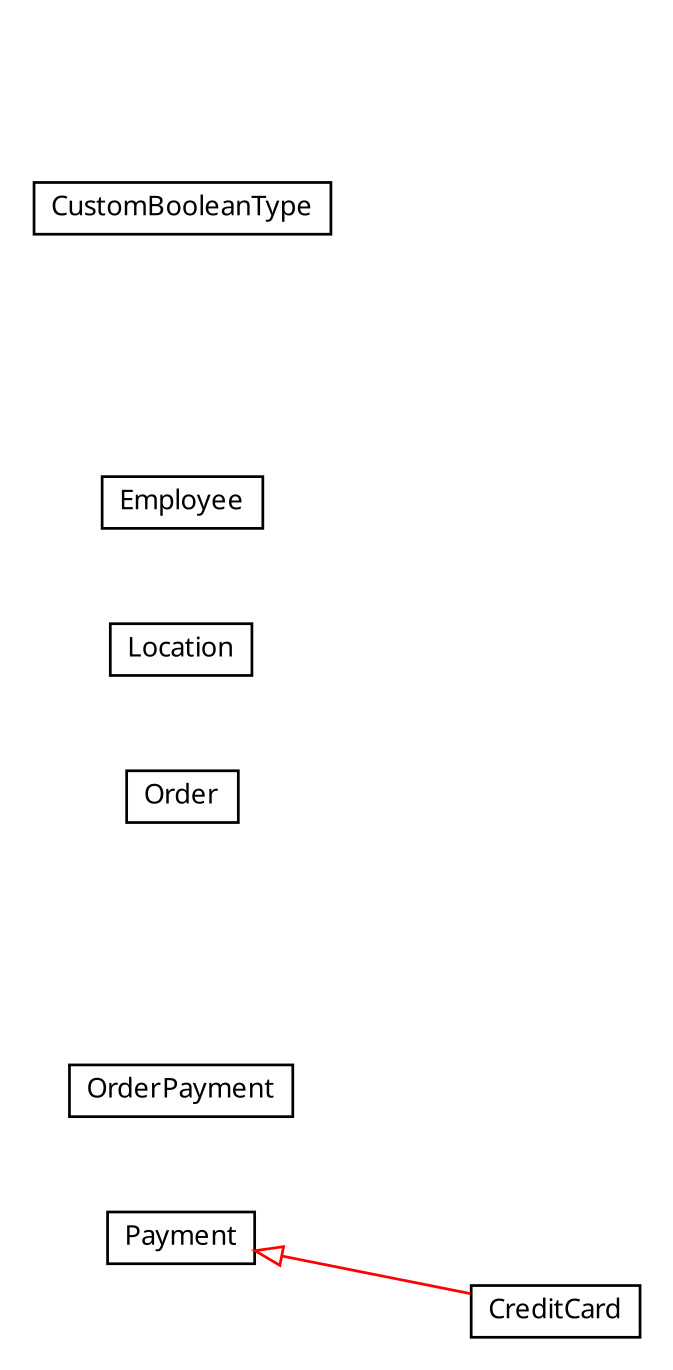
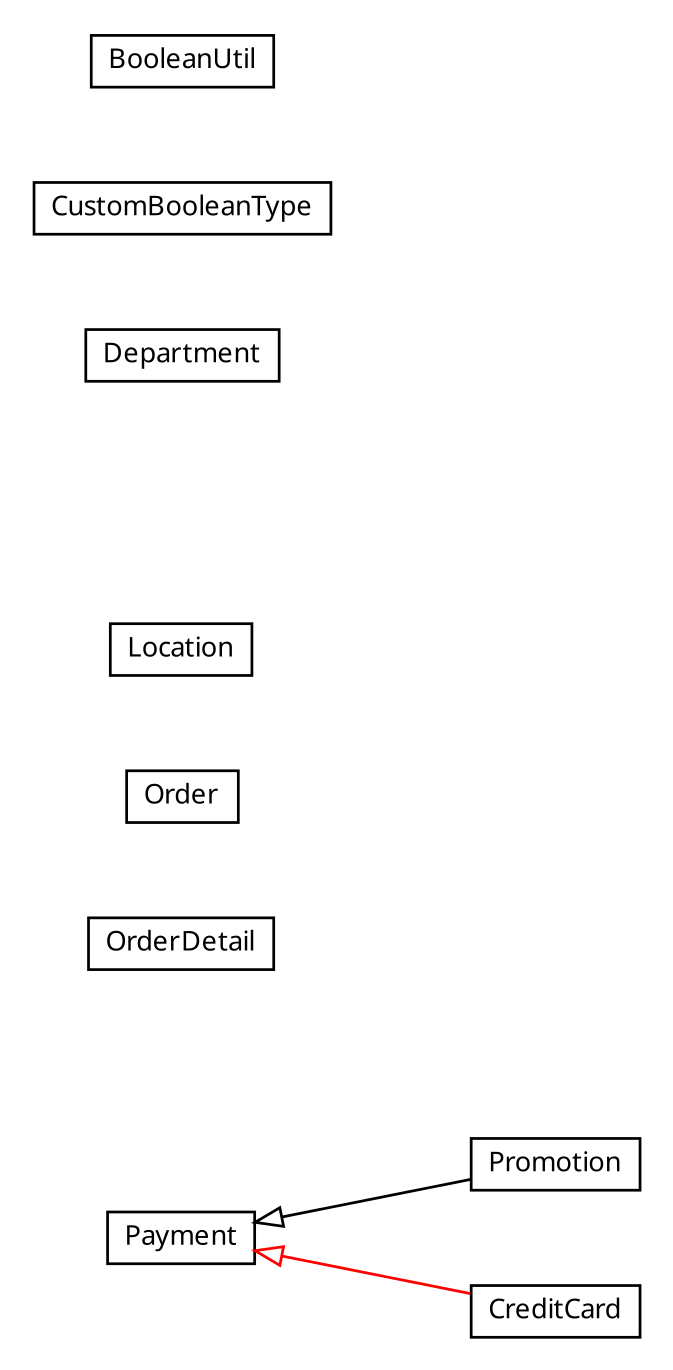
node "BooleanUtil": added
node "Department": added
node "Employee": removed
node "OrderDetail": added
node "OrderPayment": removed
node "Promotion": added
